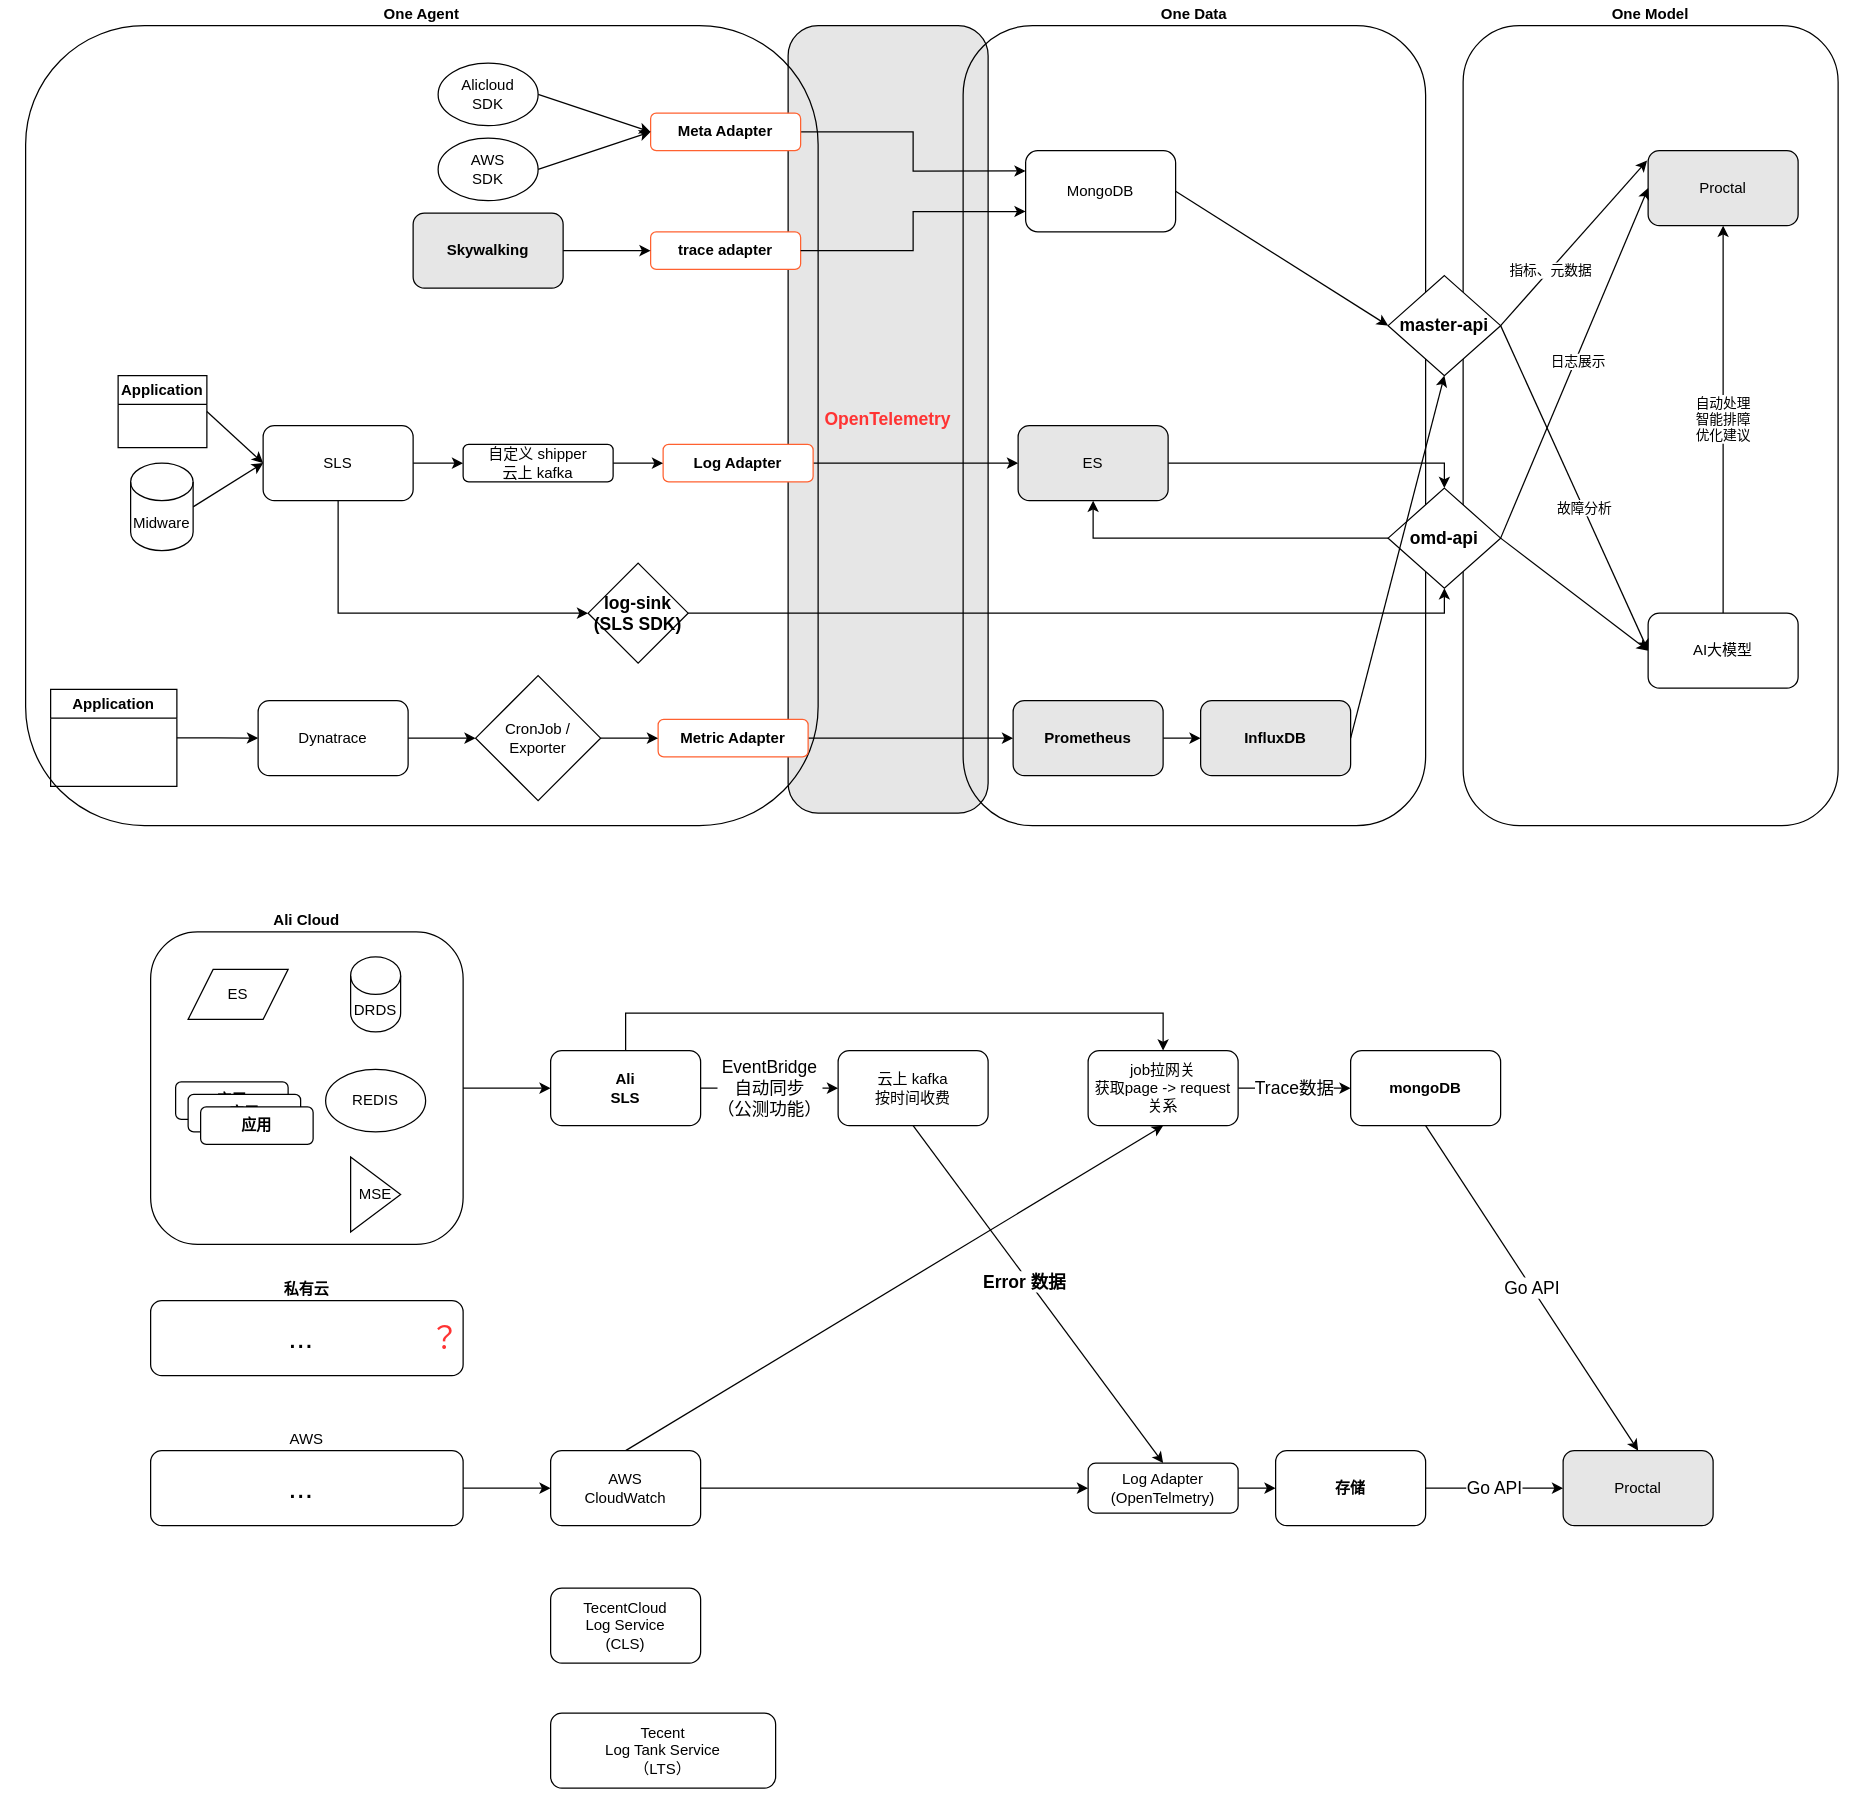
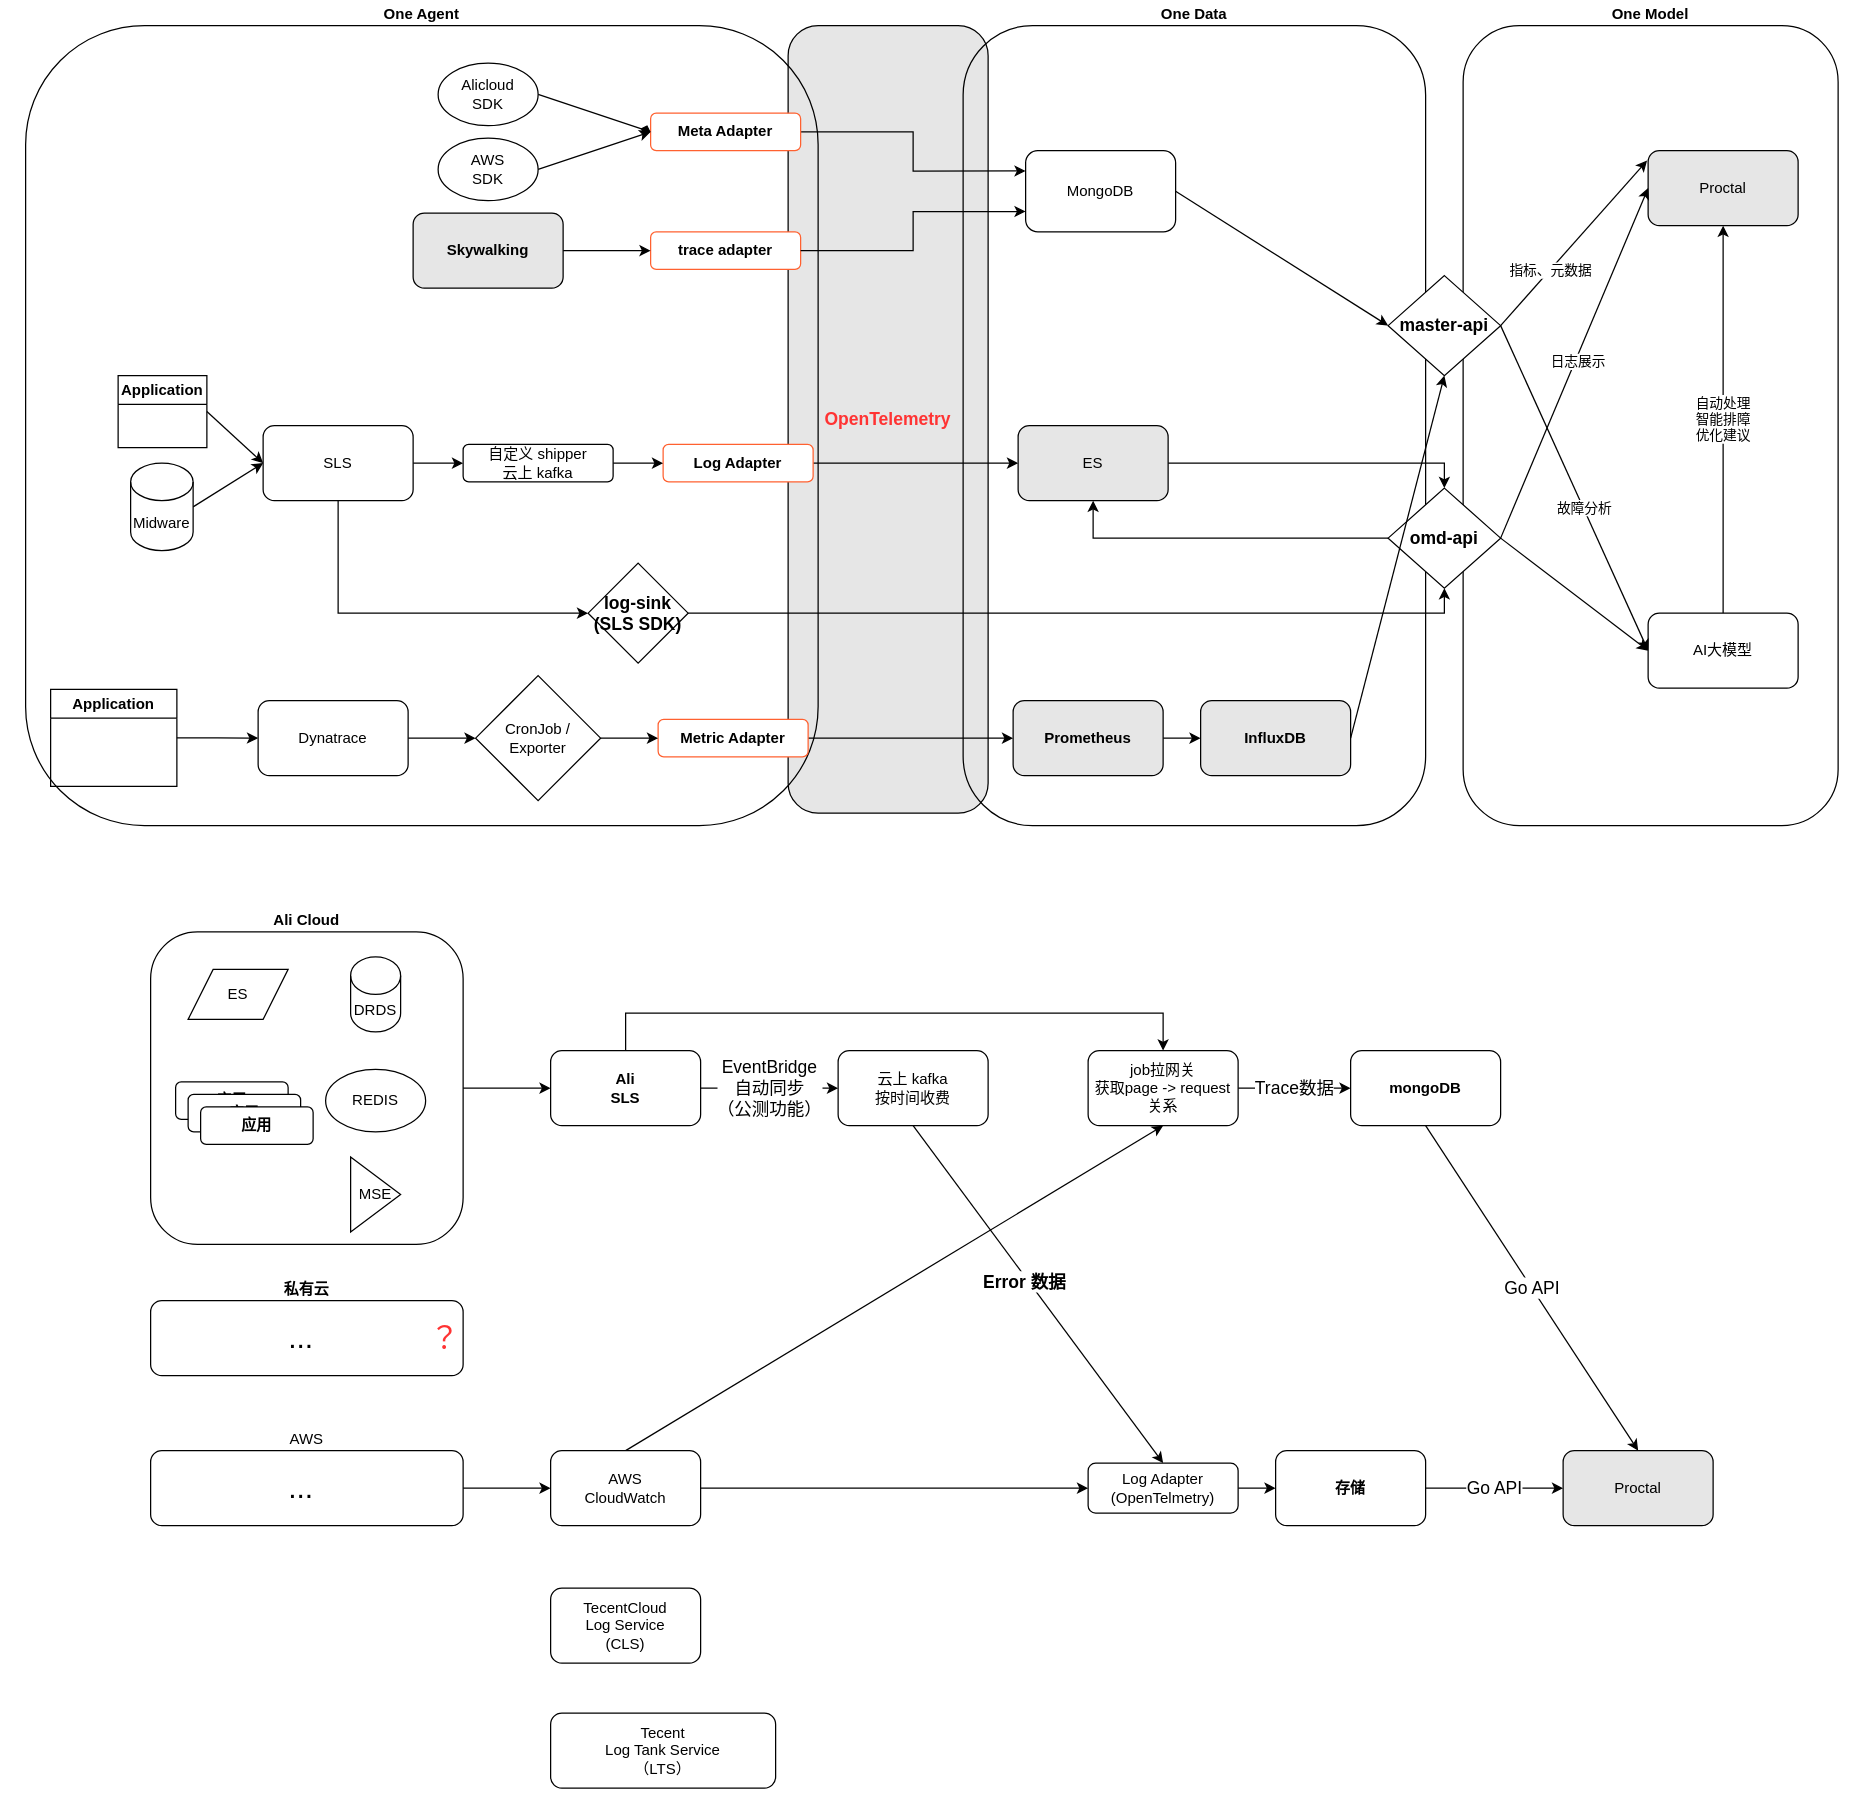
edge "Alicloud SDK" -> "Meta Adapter": arrowhead classic -> diamond
